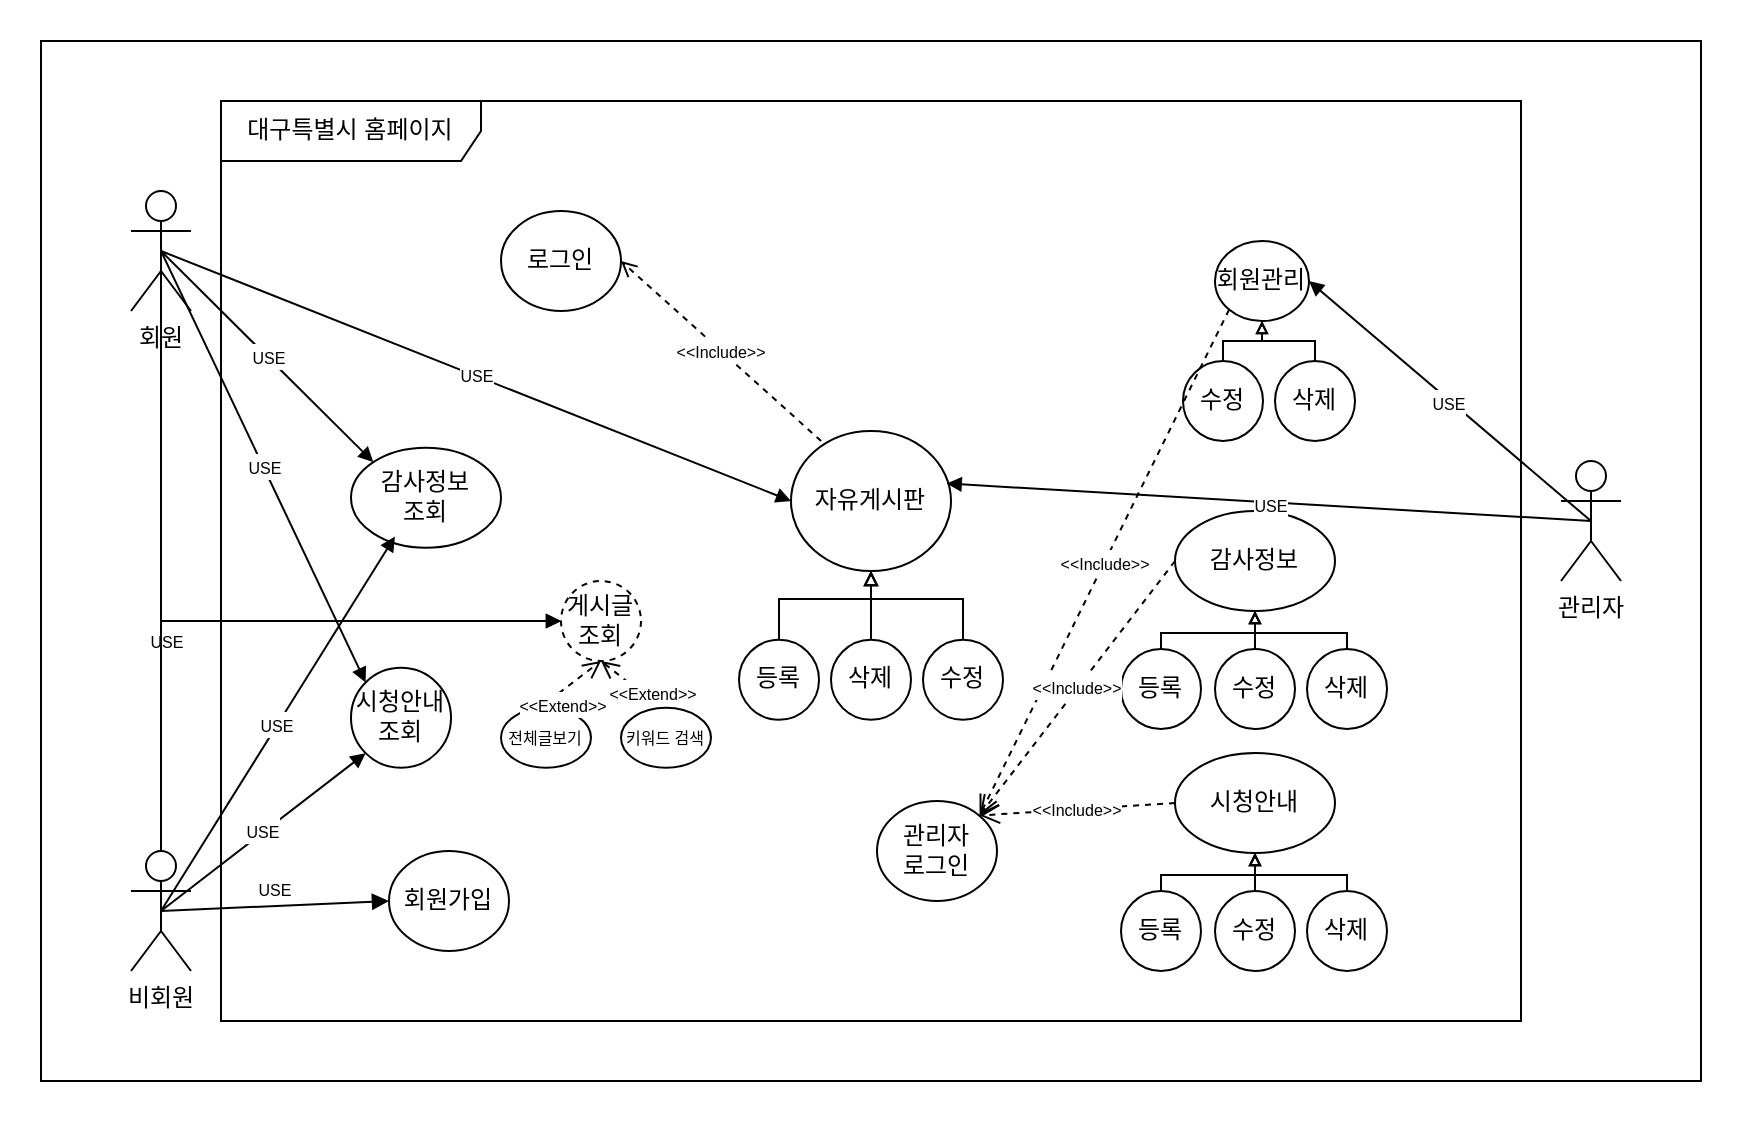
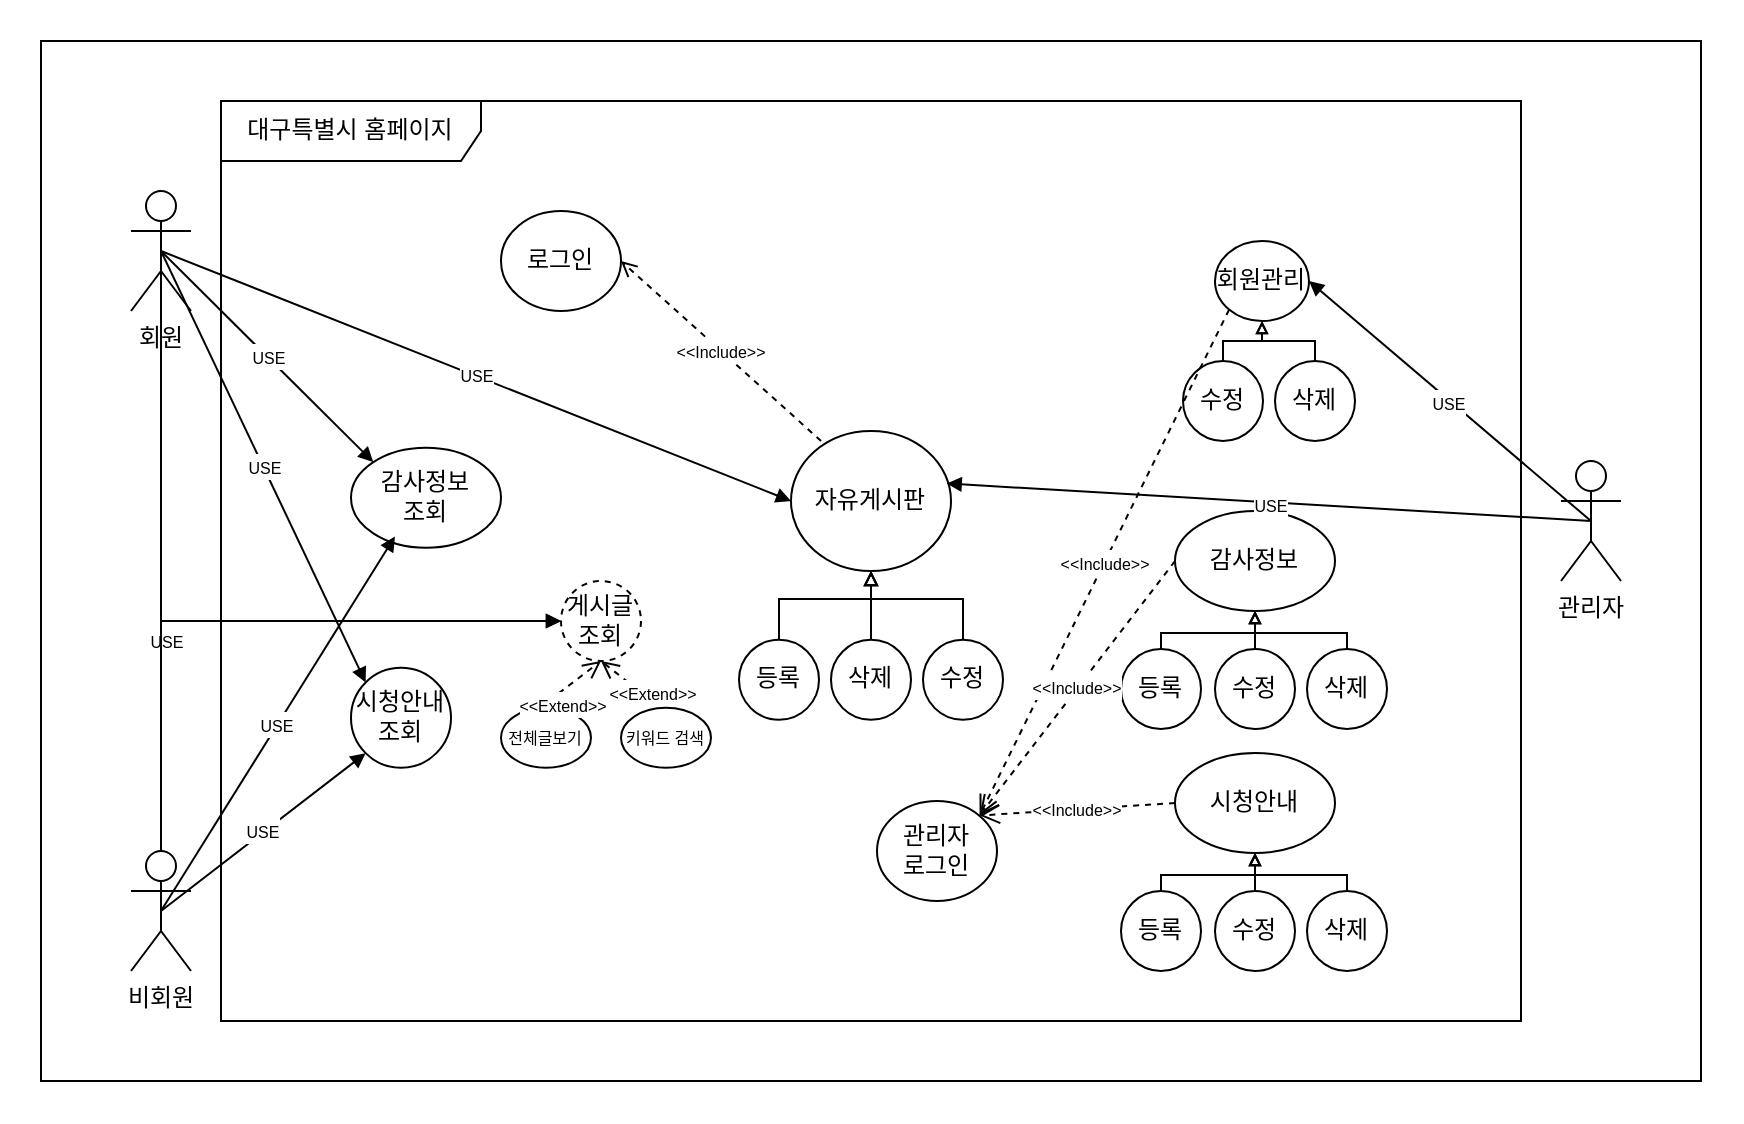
node "회원가입": removed
edge "비회원" -> "회원가입": removed, label "USE"
